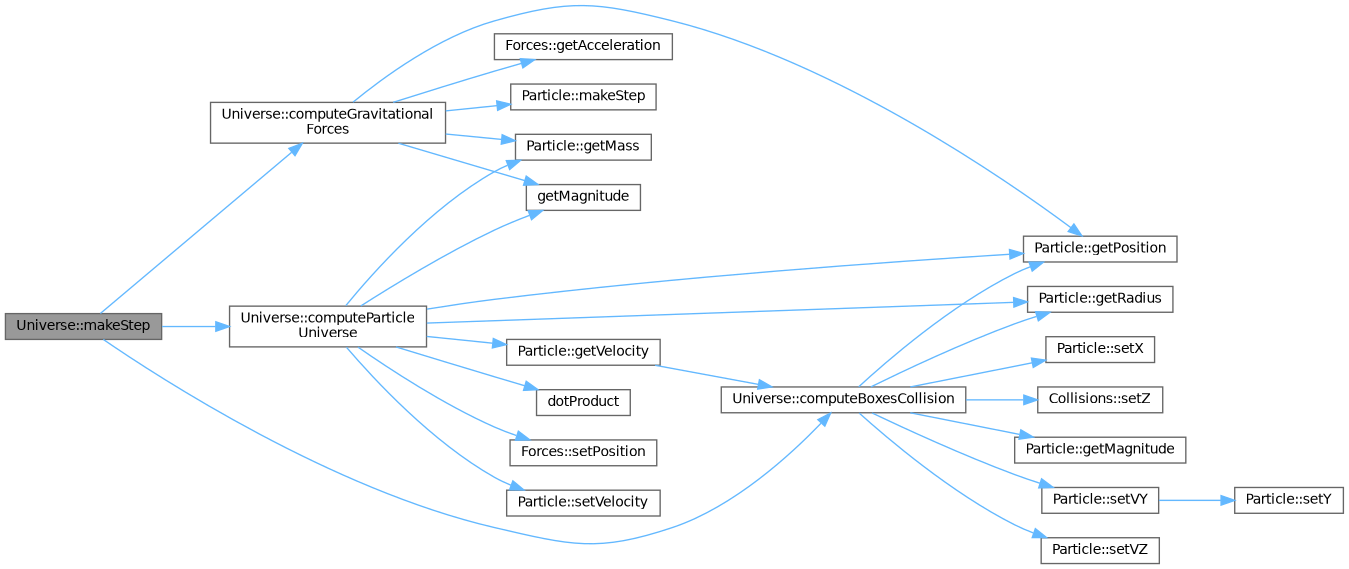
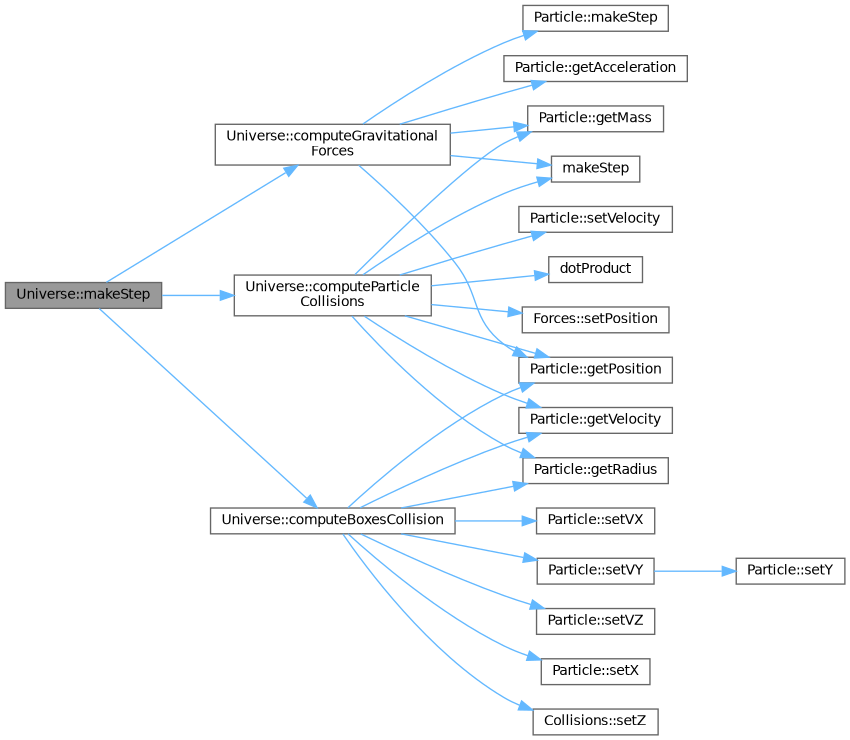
node "Forces::getAcceleration": label "Forces::getAcceleration" -> "Particle::getAcceleration"
node "getMagnitude": label "getMagnitude" -> "makeStep"
node "Universe::computeParticle Universe": label "Universe::computeParticle Universe" -> "Universe::computeParticle Collisions"
edge "Particle::getVelocity" -> "Universe::computeBoxesCollision": reversed
node "Particle::getMagnitude": label "Particle::getMagnitude" -> "Particle::setVX"
